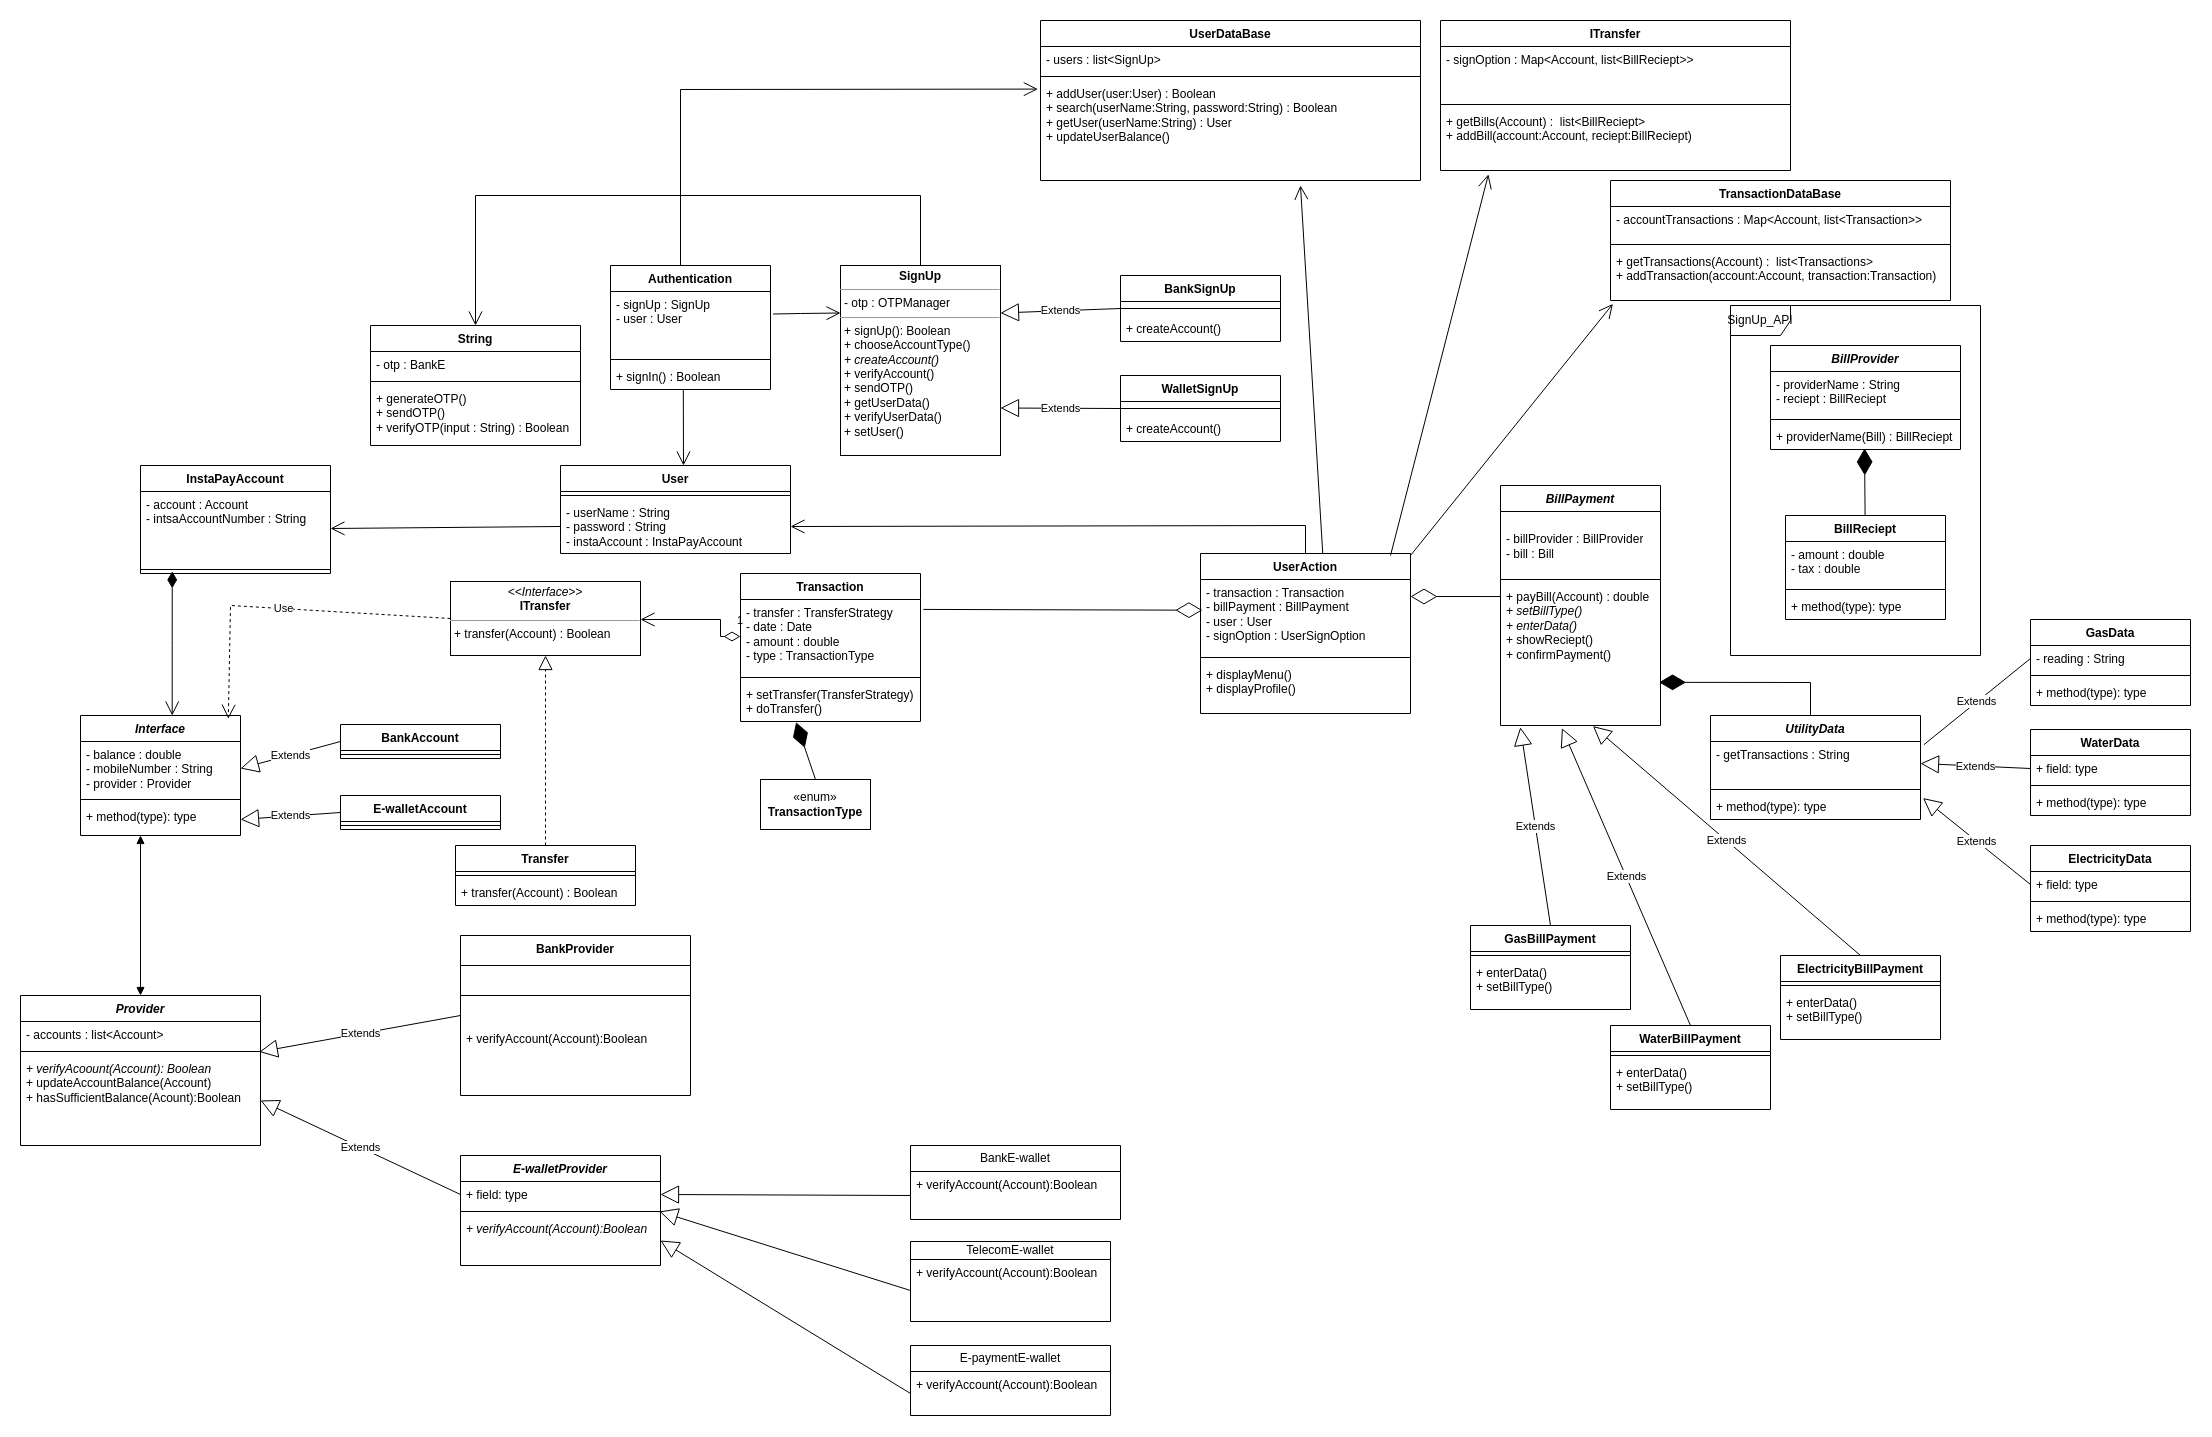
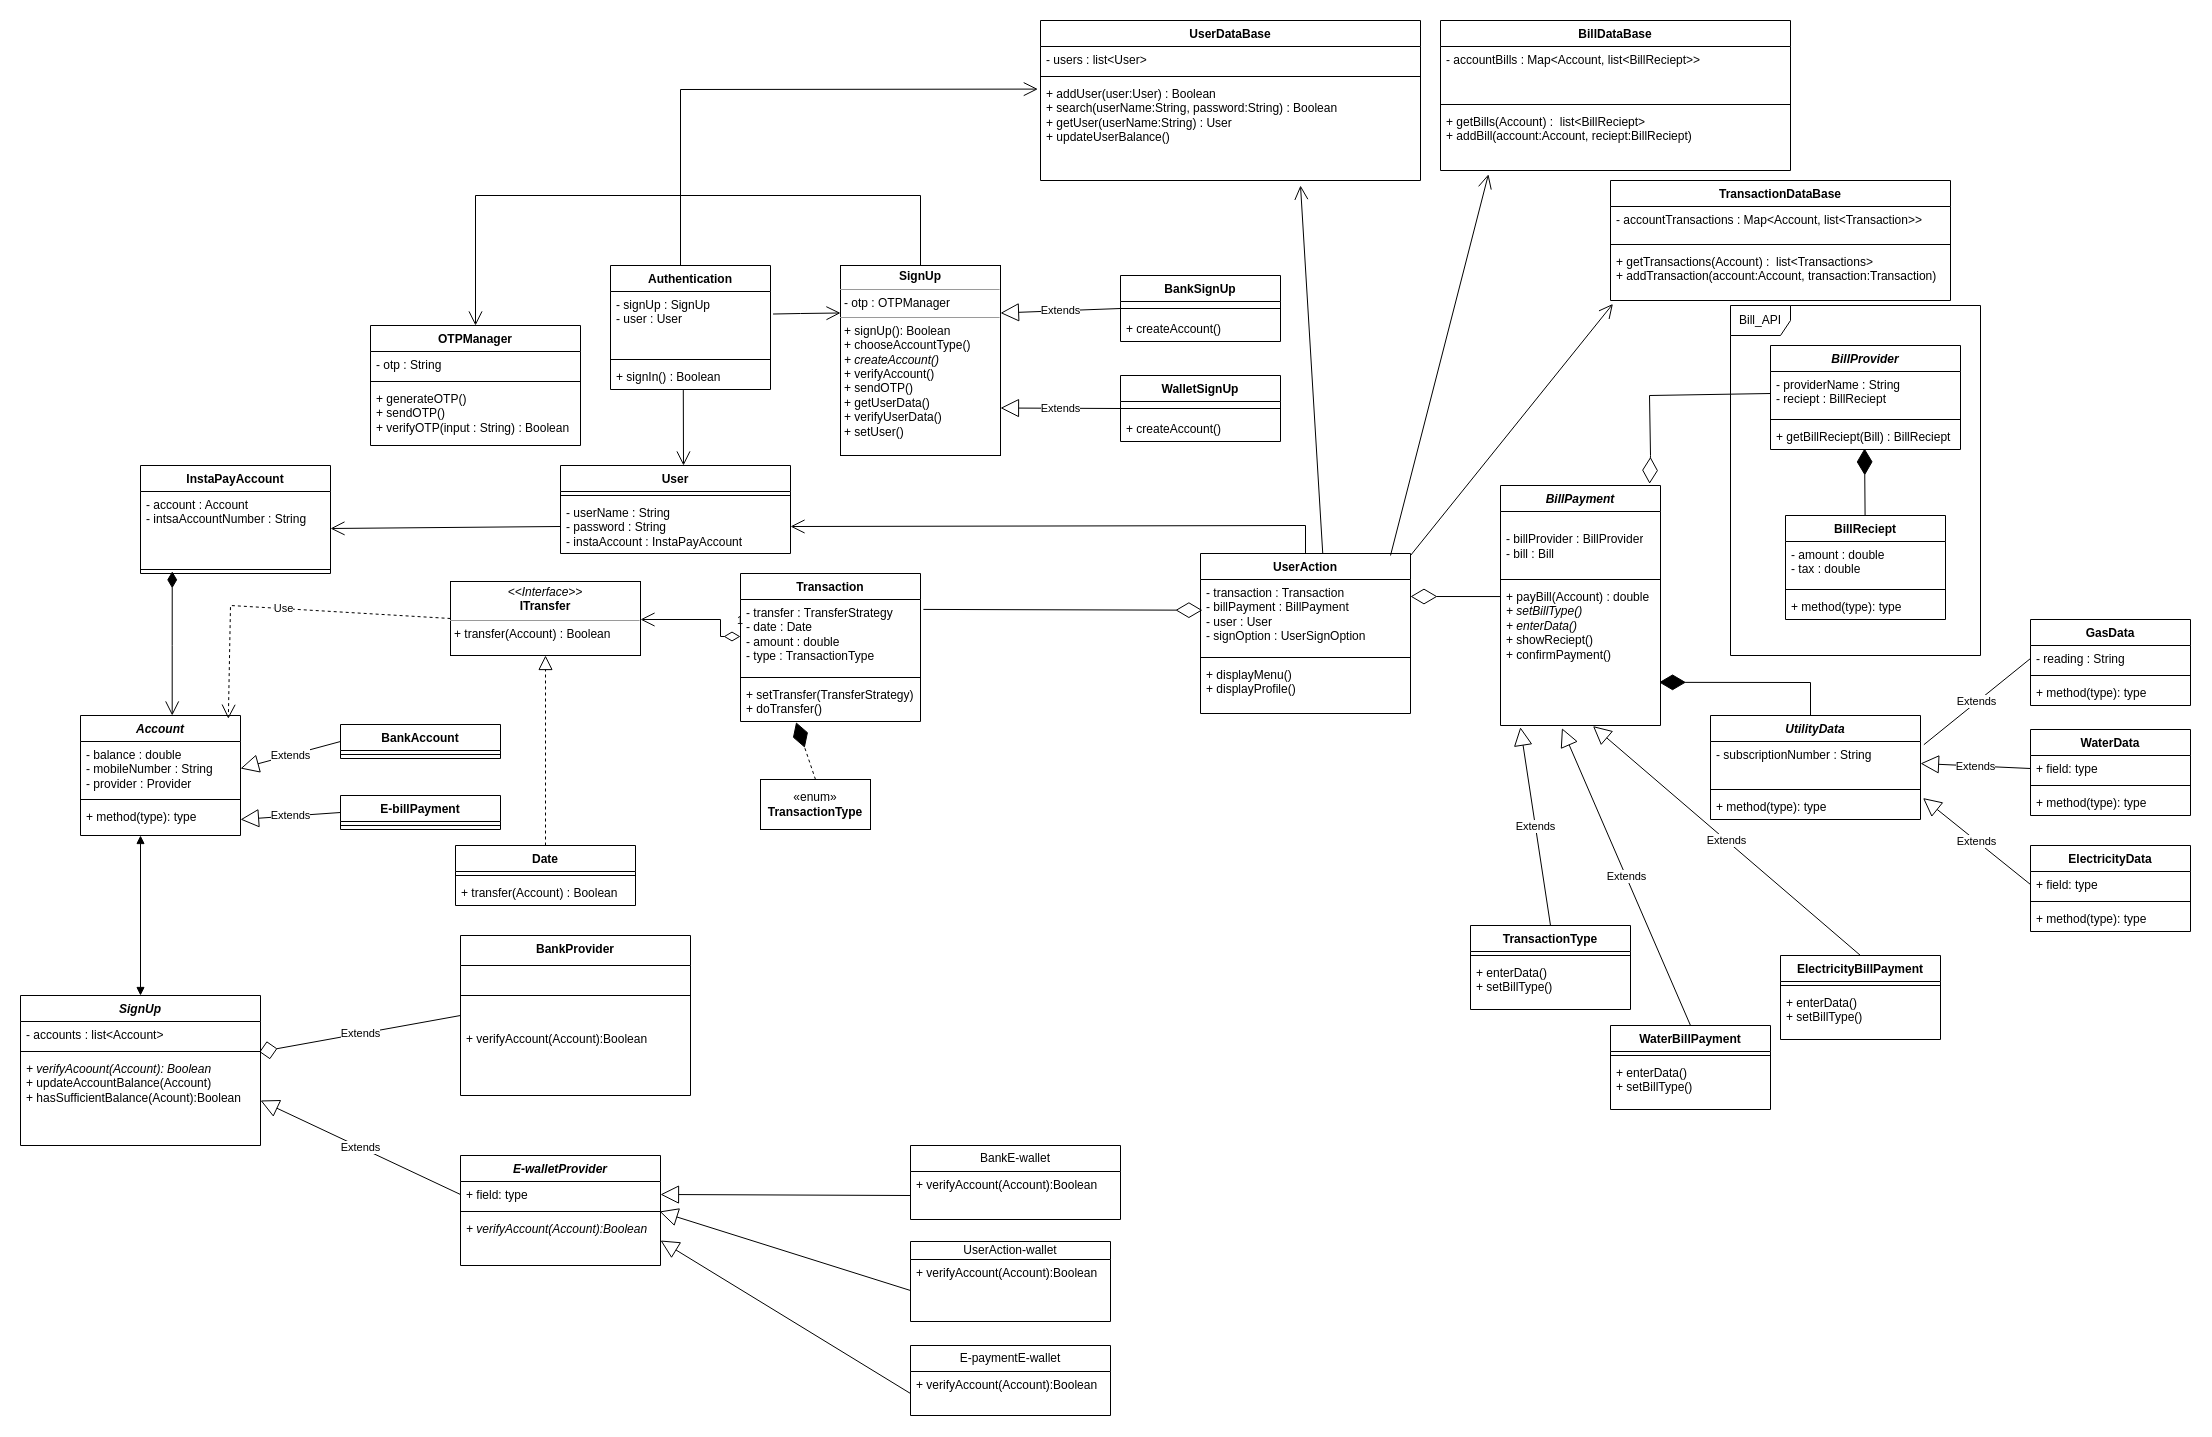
node "ITransfer": label "ITransfer" -> "BillDataBase"
node "- users : list<SignUp>": label "- users : list<SignUp>" -> "- users : list<User>"
node "- signOption : Map<Account, list<BillReciept>>": label "- signOption : Map<Account, list<BillReciept>>" -> "- accountBills : Map<Account, list<BillReciept>>"
node "SignUp_API": label "SignUp_API" -> "Bill_API"
node "String": label "String" -> "OTPManager"
node "- otp : BankE": label "- otp : BankE" -> "- otp : String"
edge "- providerName : String - reciept : BillReciept" -> "BillPayment": added
node "+ providerName(Bill) : BillReciept": label "+ providerName(Bill) : BillReciept" -> "+ getBillReciept(Bill) : BillReciept"
node "Interface": label "Interface" -> "Account"
node "- getTransactions : String": label "- getTransactions : String" -> "- subscriptionNumber : String"
edge "«enum» TransactionType" -> "+ setTransfer(TransferStrategy) + doTransfer()": style solid -> dashed
node "E-walletAccount": label "E-walletAccount" -> "E-billPayment"
node "Transfer": label "Transfer" -> "Date"
node "GasBillPayment": label "GasBillPayment" -> "TransactionType"
node "Provider": label "Provider" -> "SignUp"
edge "BankProvider" -> "- accounts : list<Account>": arrowhead block -> diamond
node "TelecomE-wallet": label "TelecomE-wallet" -> "UserAction-wallet"
